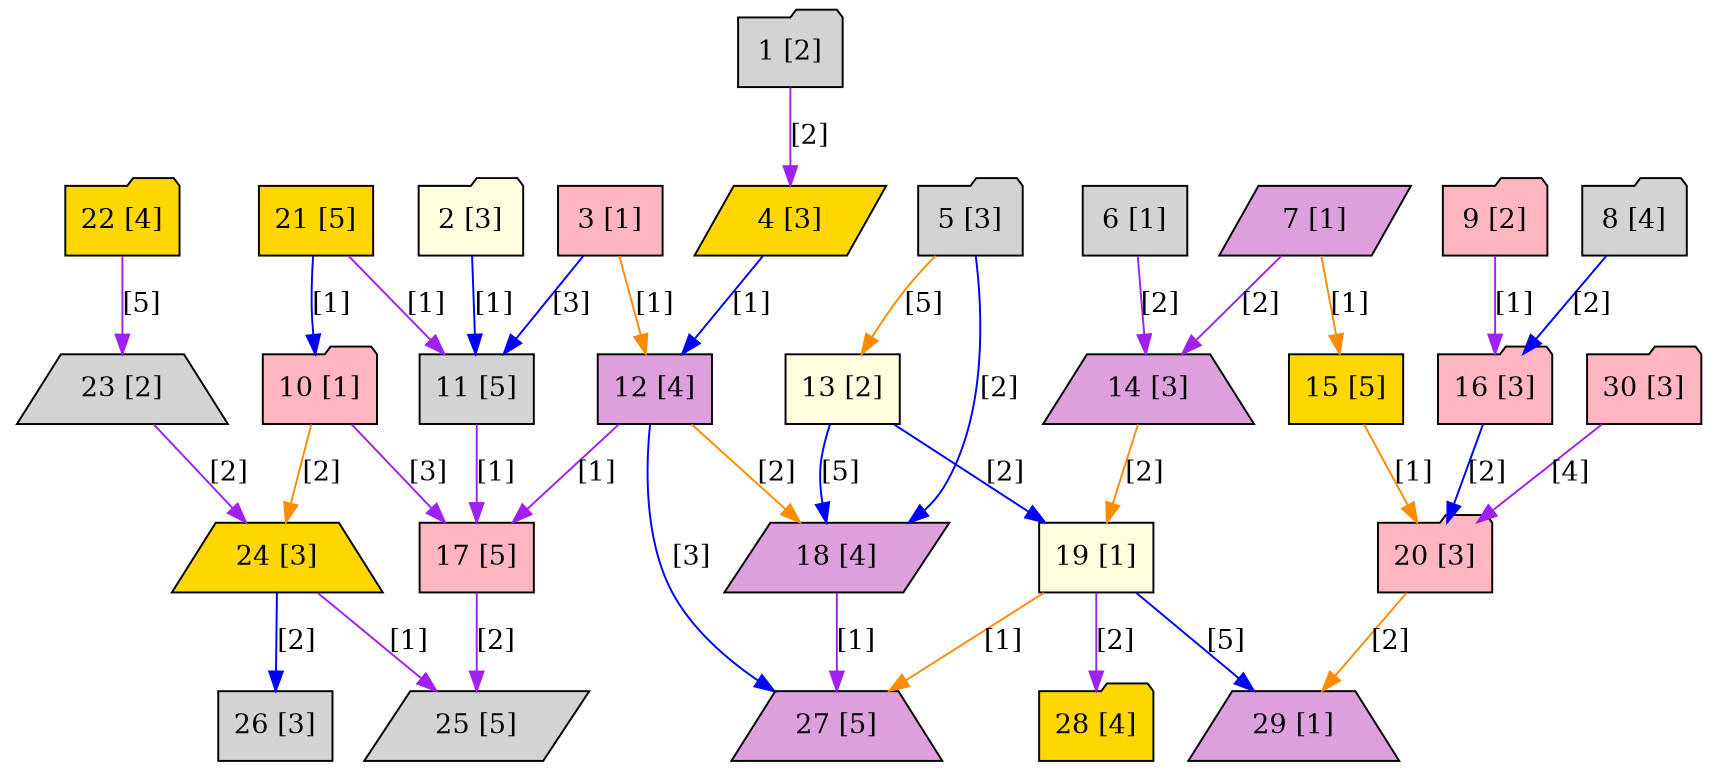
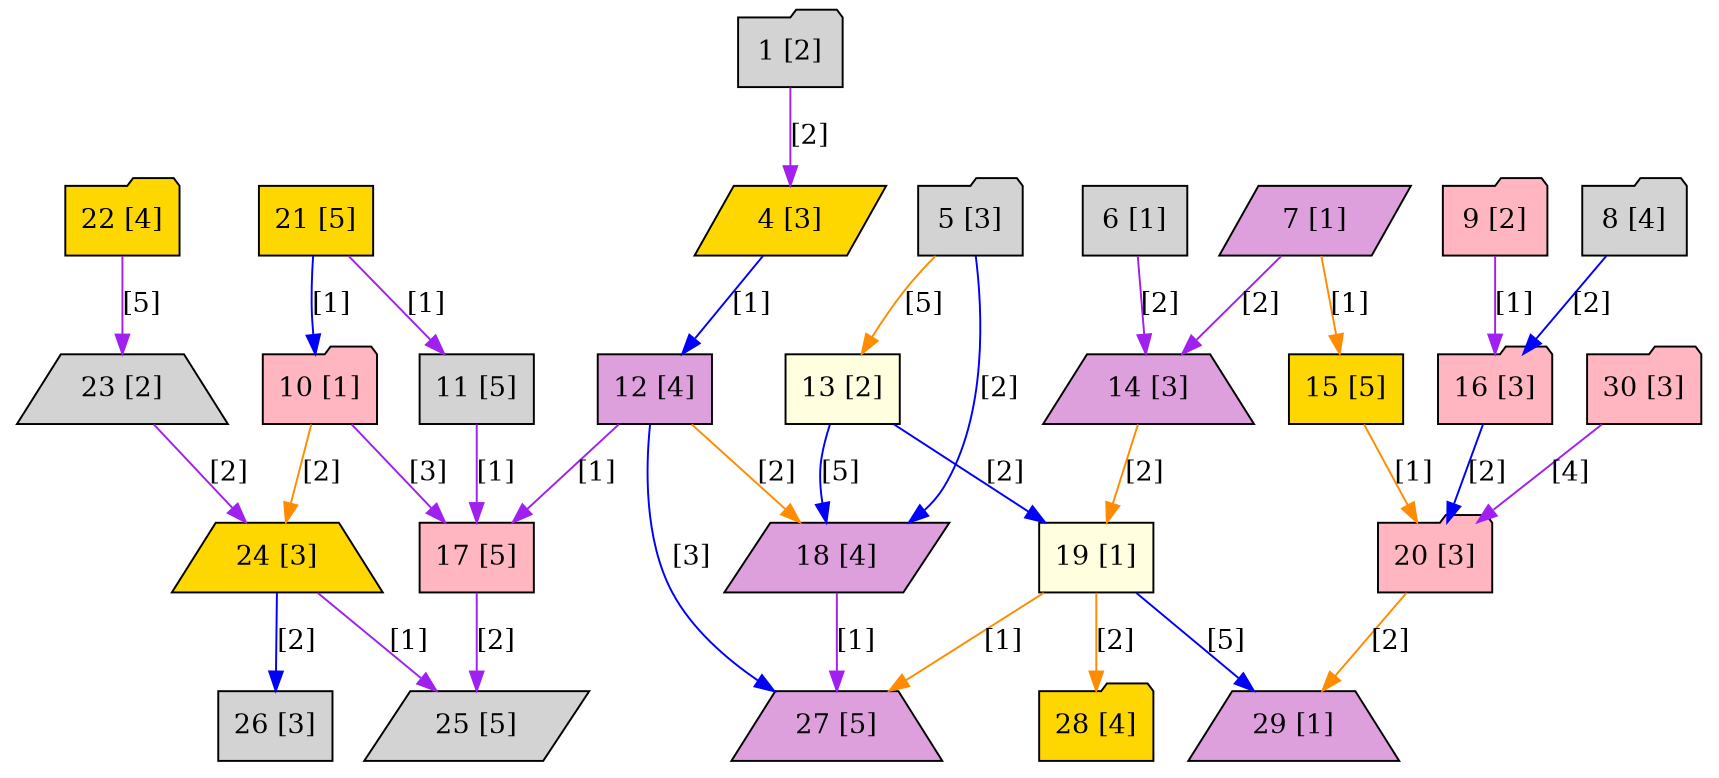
node "2 [3]": removed
node "3 [1]": removed
edge "19 [1]" -> "28 [4]": color purple -> darkorange
